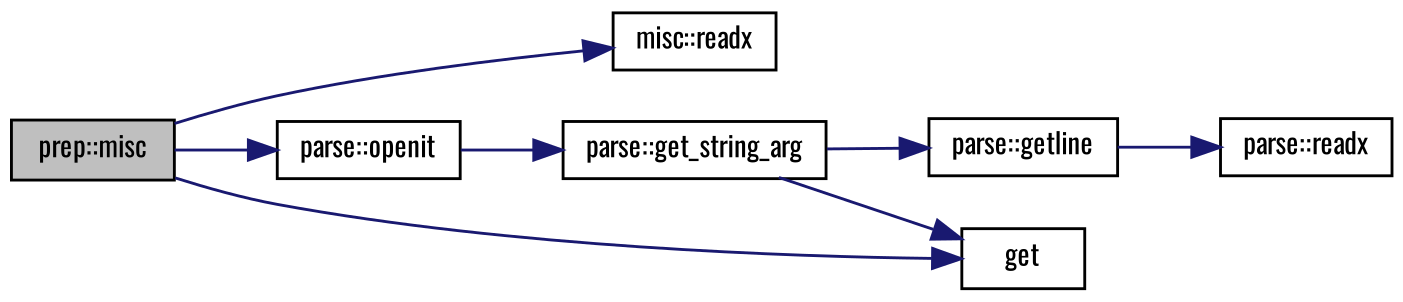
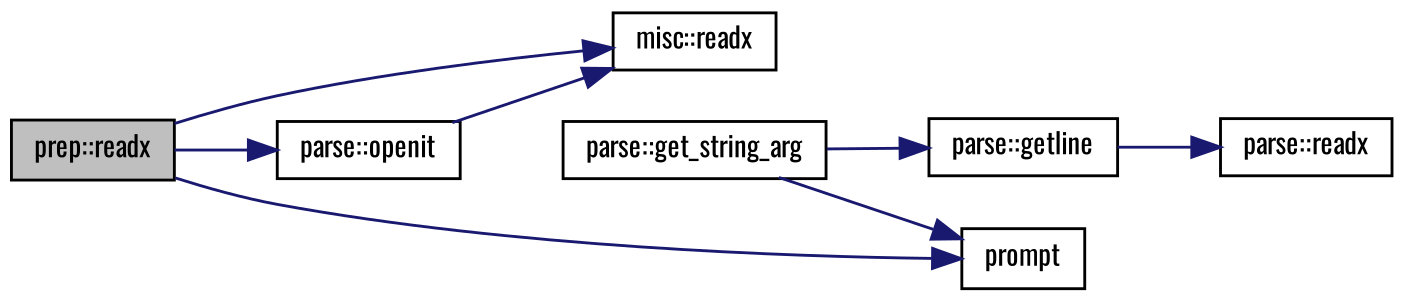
node "prep::misc": label "prep::misc" -> "prep::readx"
edge "parse::openit" -> "parse::get_string_arg": now "parse::openit" -> "misc::readx"
node "get": label "get" -> "prompt"
